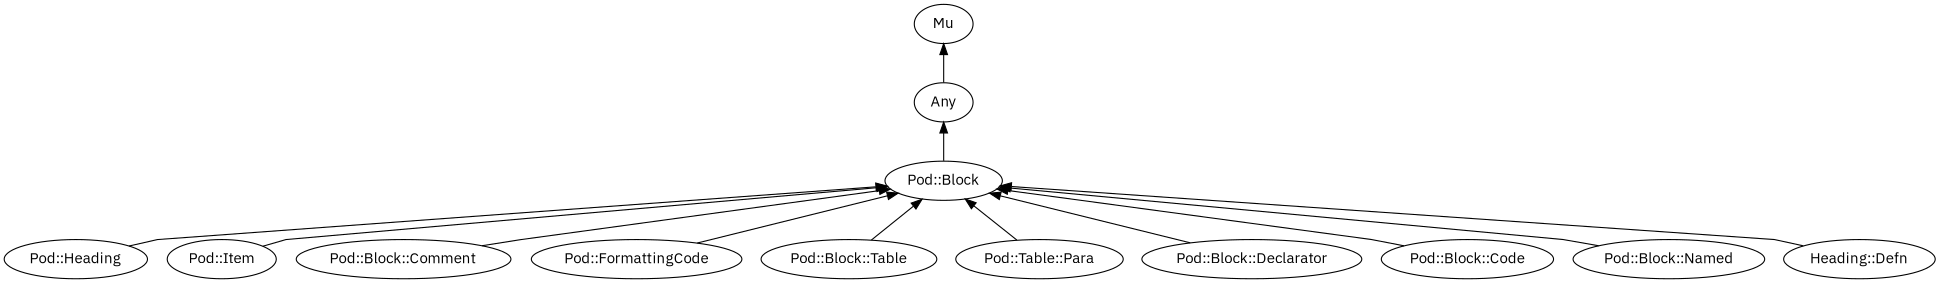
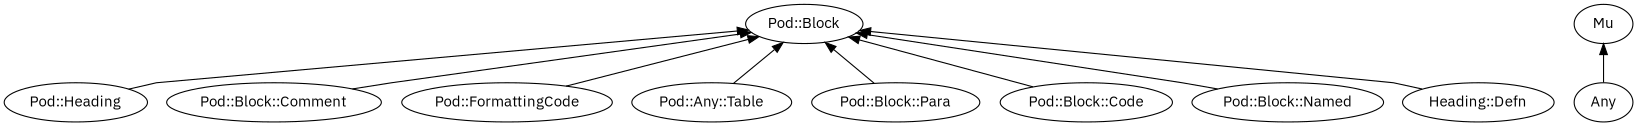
edge "Pod::Block" -> "Any": removed
node "Pod::Item": removed
node "Pod::Block::Table": label "Pod::Block::Table" -> "Pod::Any::Table"
node "Pod::Table::Para": label "Pod::Table::Para" -> "Pod::Block::Para"
node "Pod::Block::Declarator": removed
